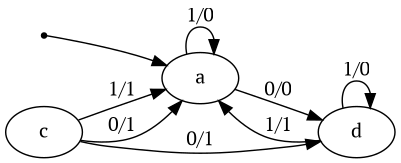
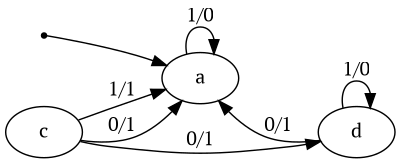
edge "a" -> "d": removed, label "0/0"
edge "d" -> "a": label "1/1" -> "0/1"
